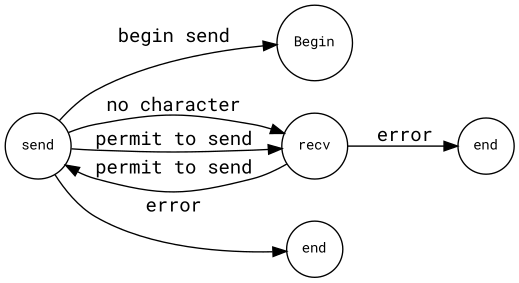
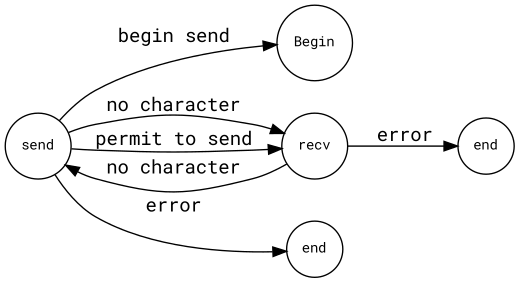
edge "recv" -> "send": label "permit to send" -> "no character"
